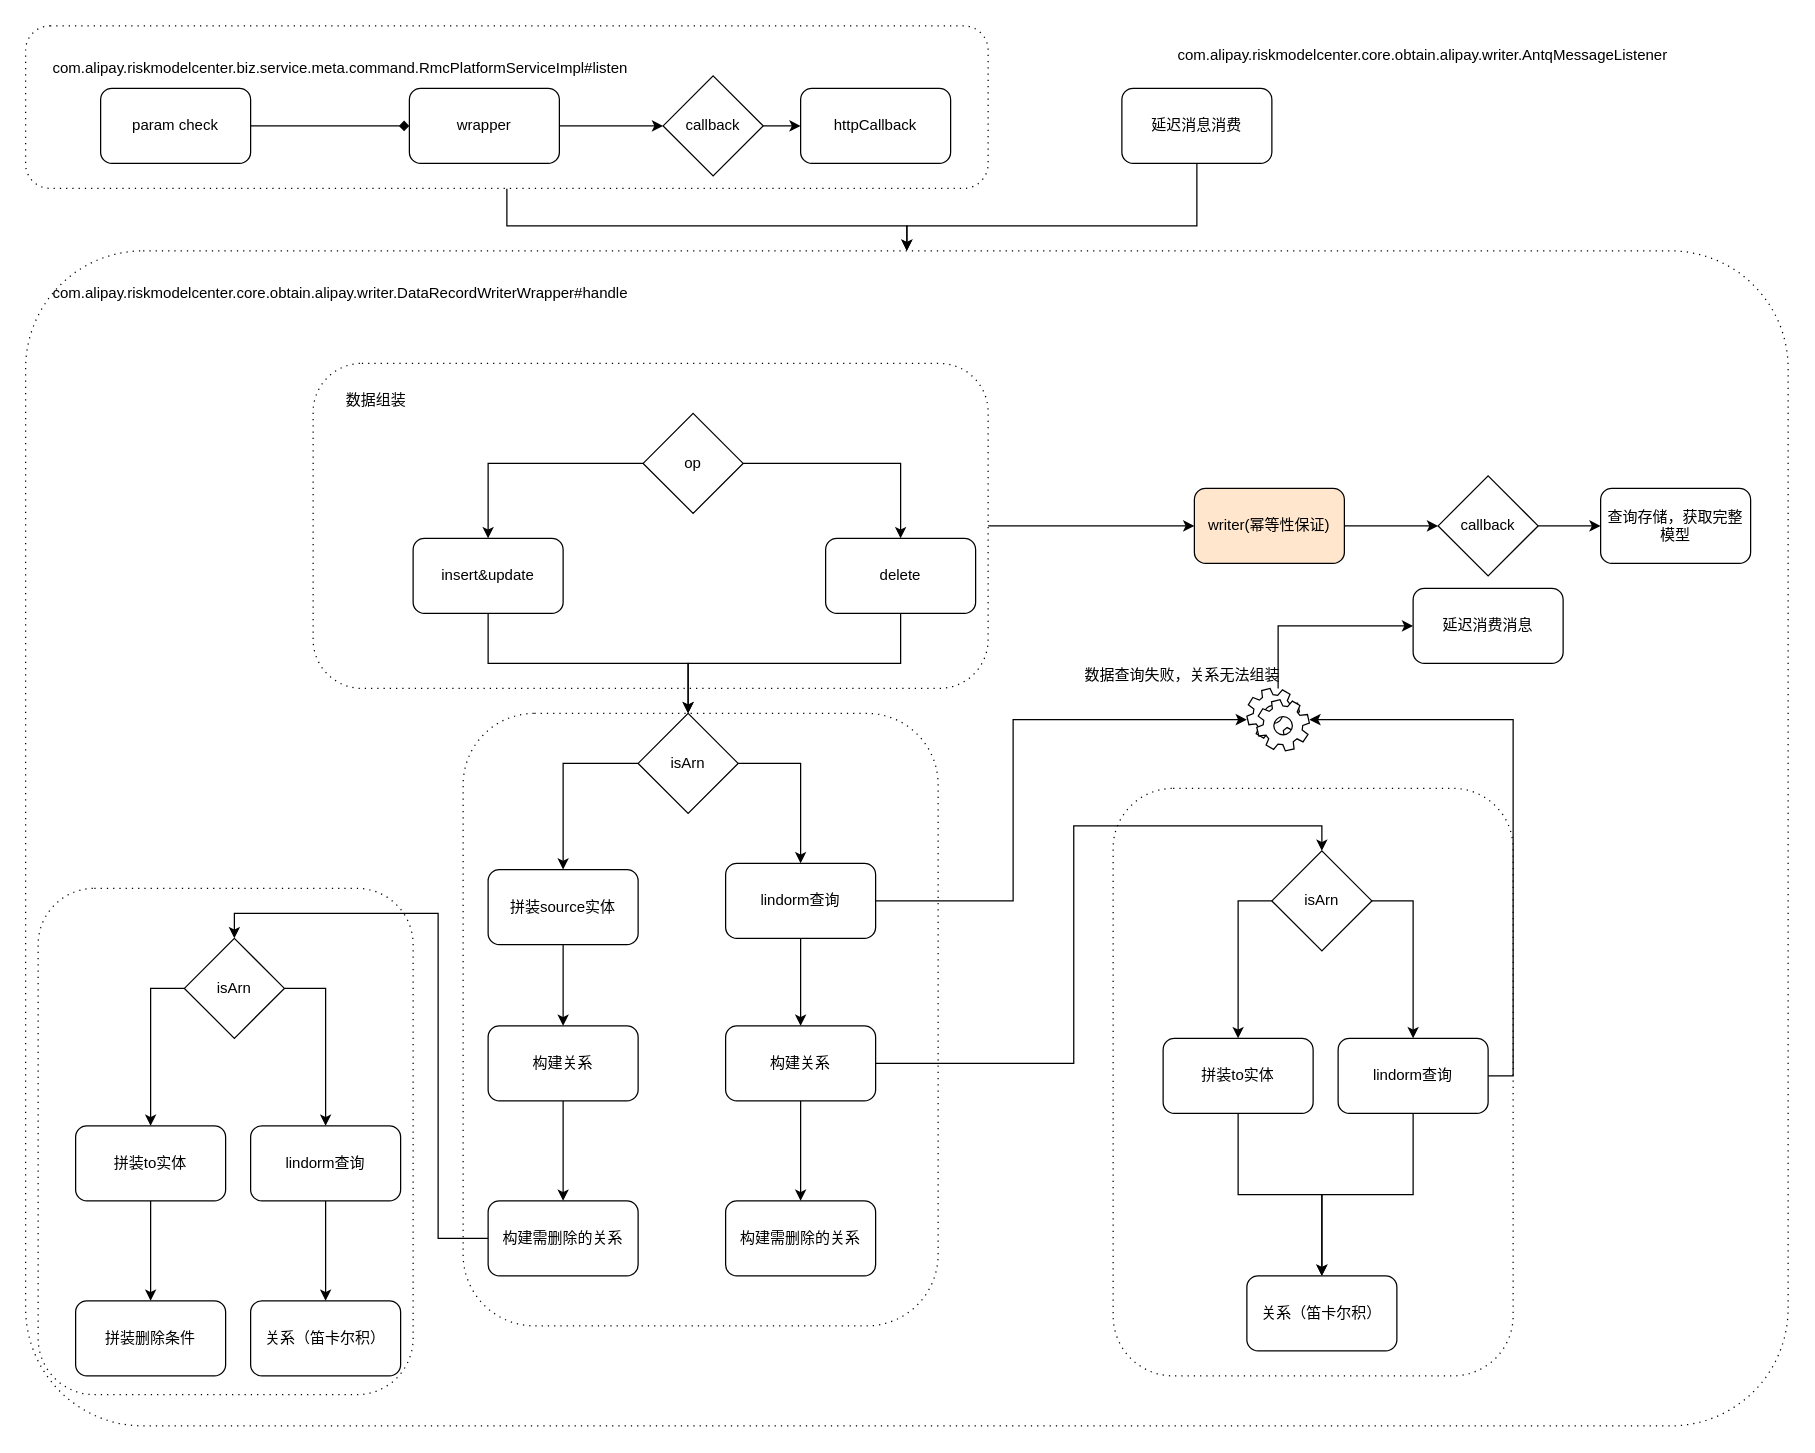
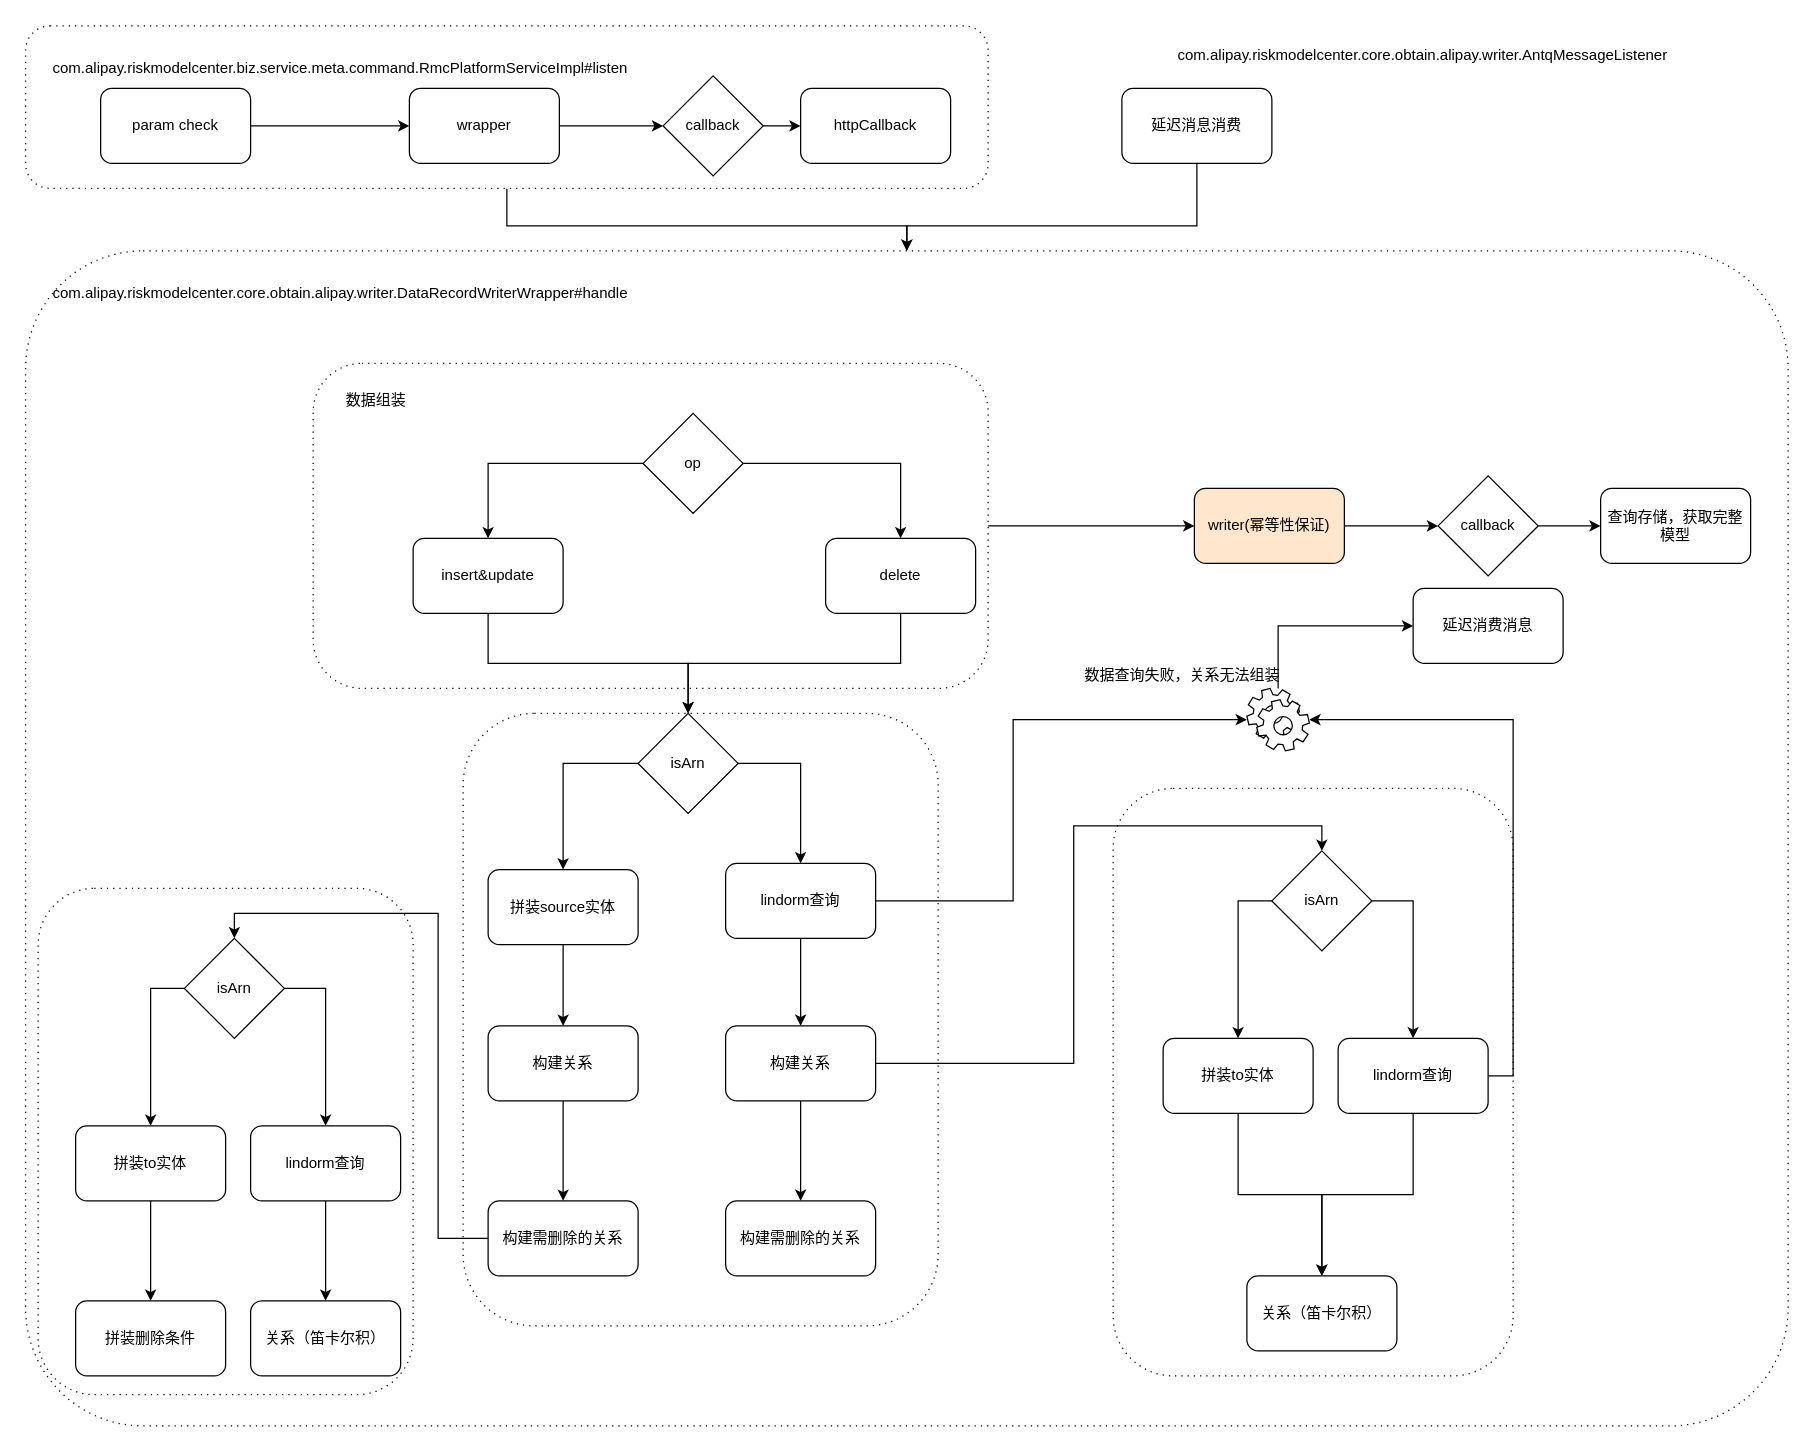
edge "param check" -> "wrapper": arrowhead diamond -> classic
